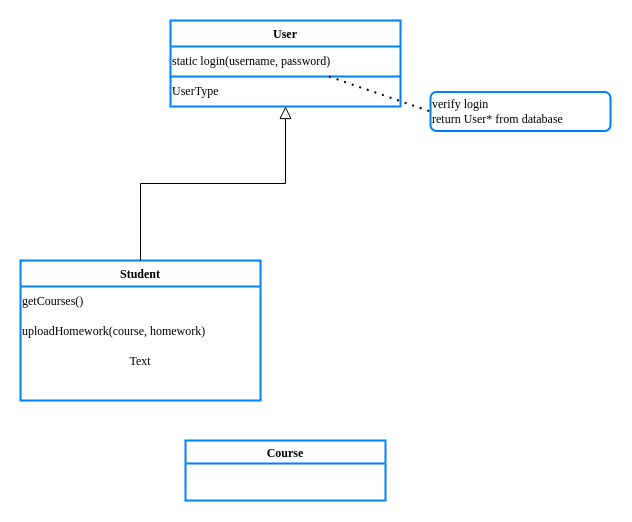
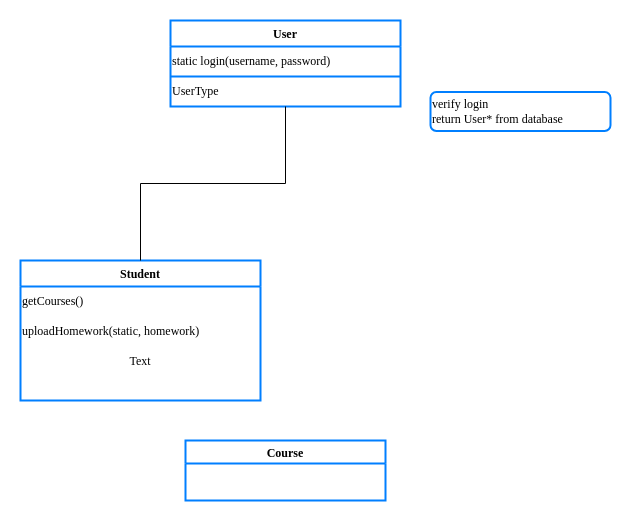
edge "static login(username, password)" -- "verify login return User* from database": removed
edge "Student" -> "User": arrowhead block -> none
node "uploadHomework(course, homework)": label "uploadHomework(course, homework)" -> "uploadHomework(static, homework)"
